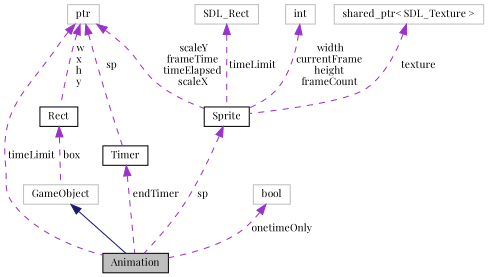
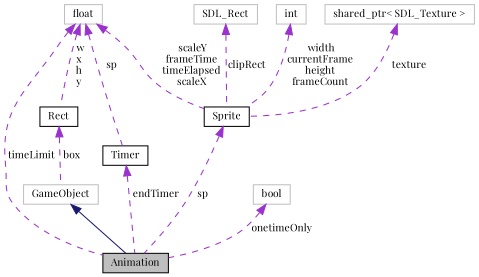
node "ptr": label "ptr" -> "float"
edge "Sprite" -> "SDL_Rect": label " timeLimit" -> " clipRect"
